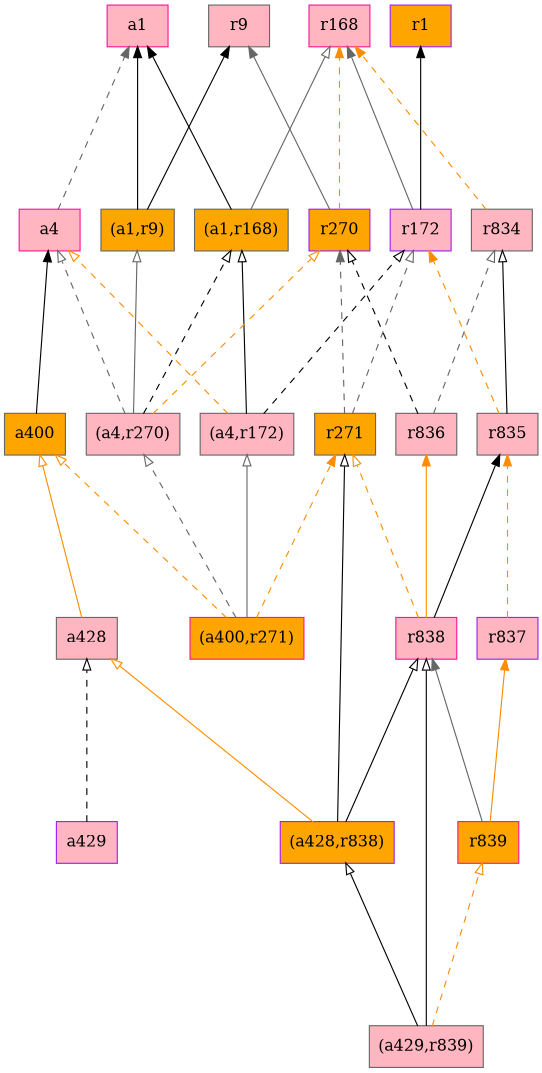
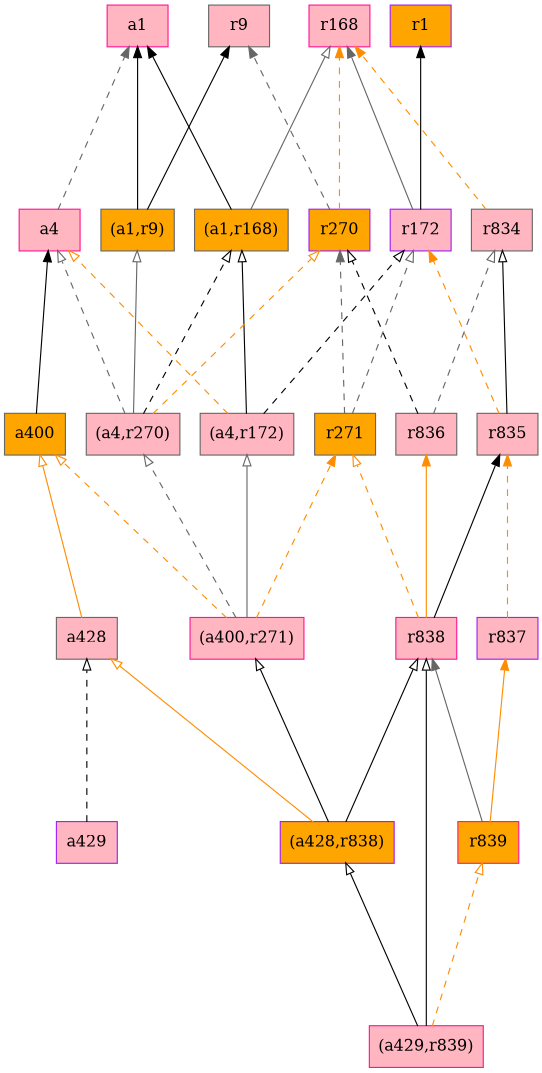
edge "r270" -> "r9": style solid -> dashed
node "(a400,r271)": fillcolor orange -> lightpink
edge "(a428,r838)" -> "r271": now "(a428,r838)" -> "(a400,r271)"
node "(a429,r839)": color gray40 -> deeppink
